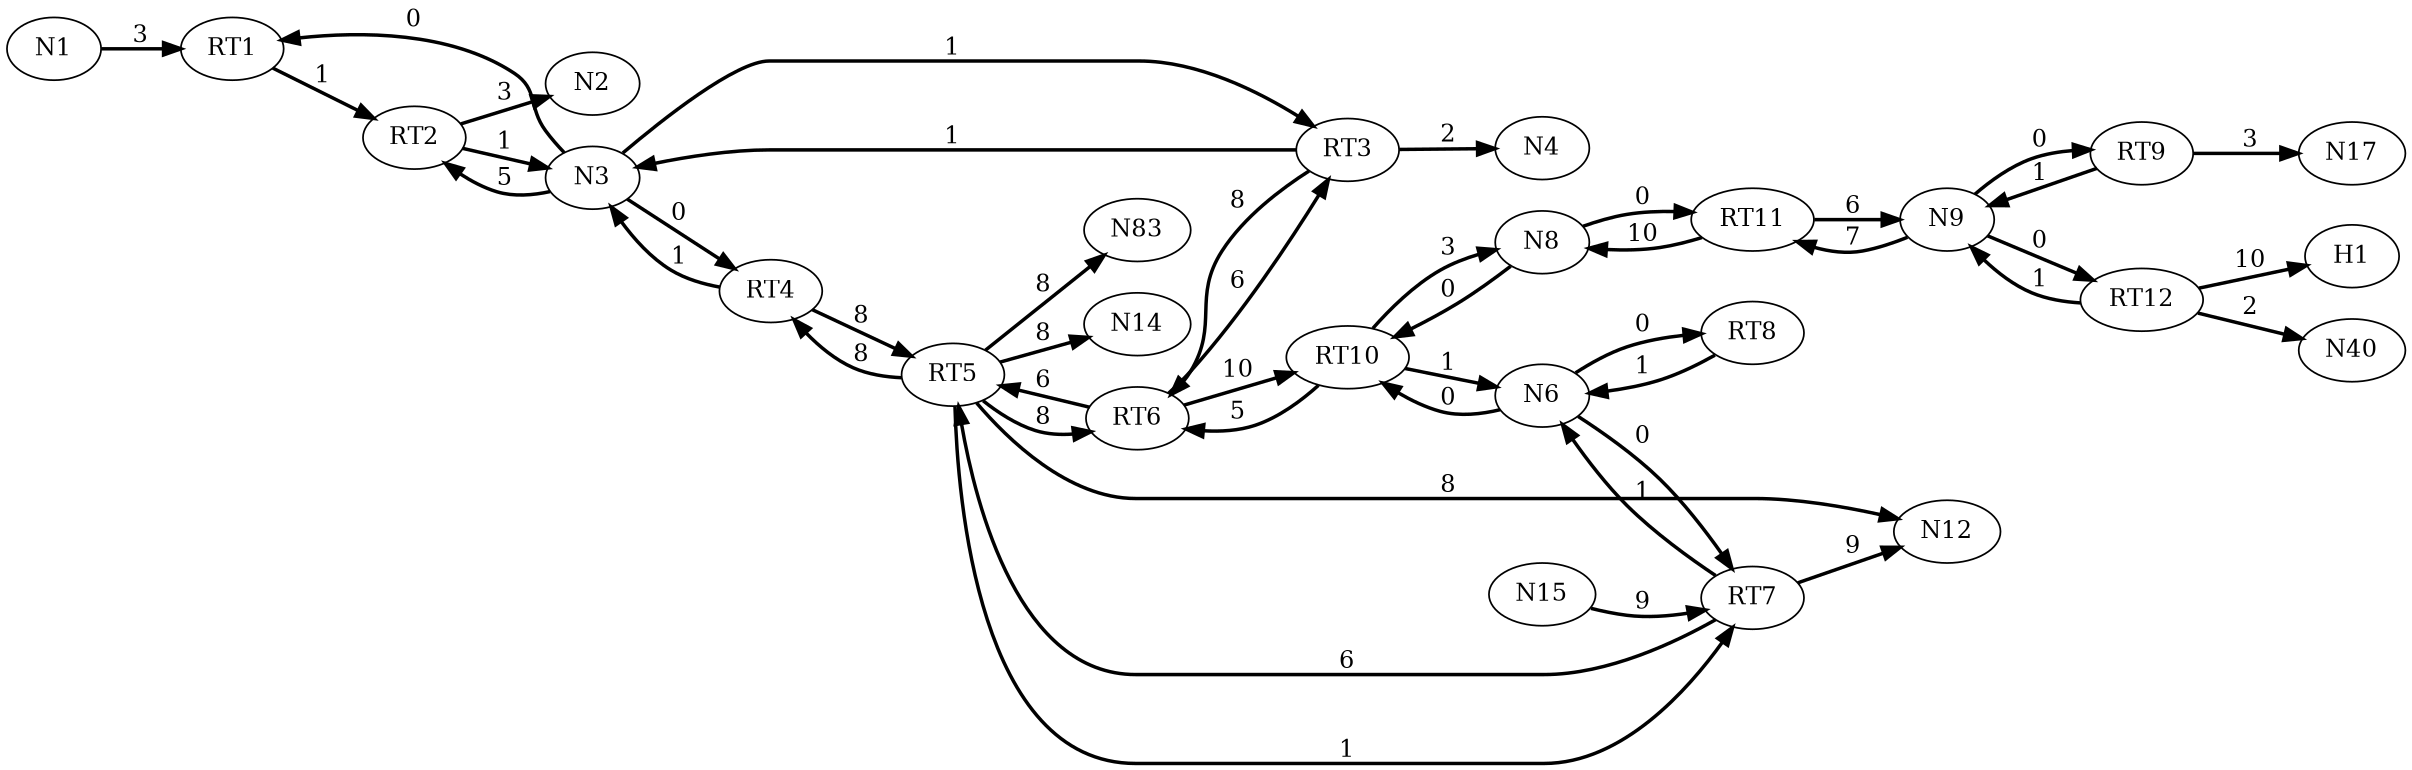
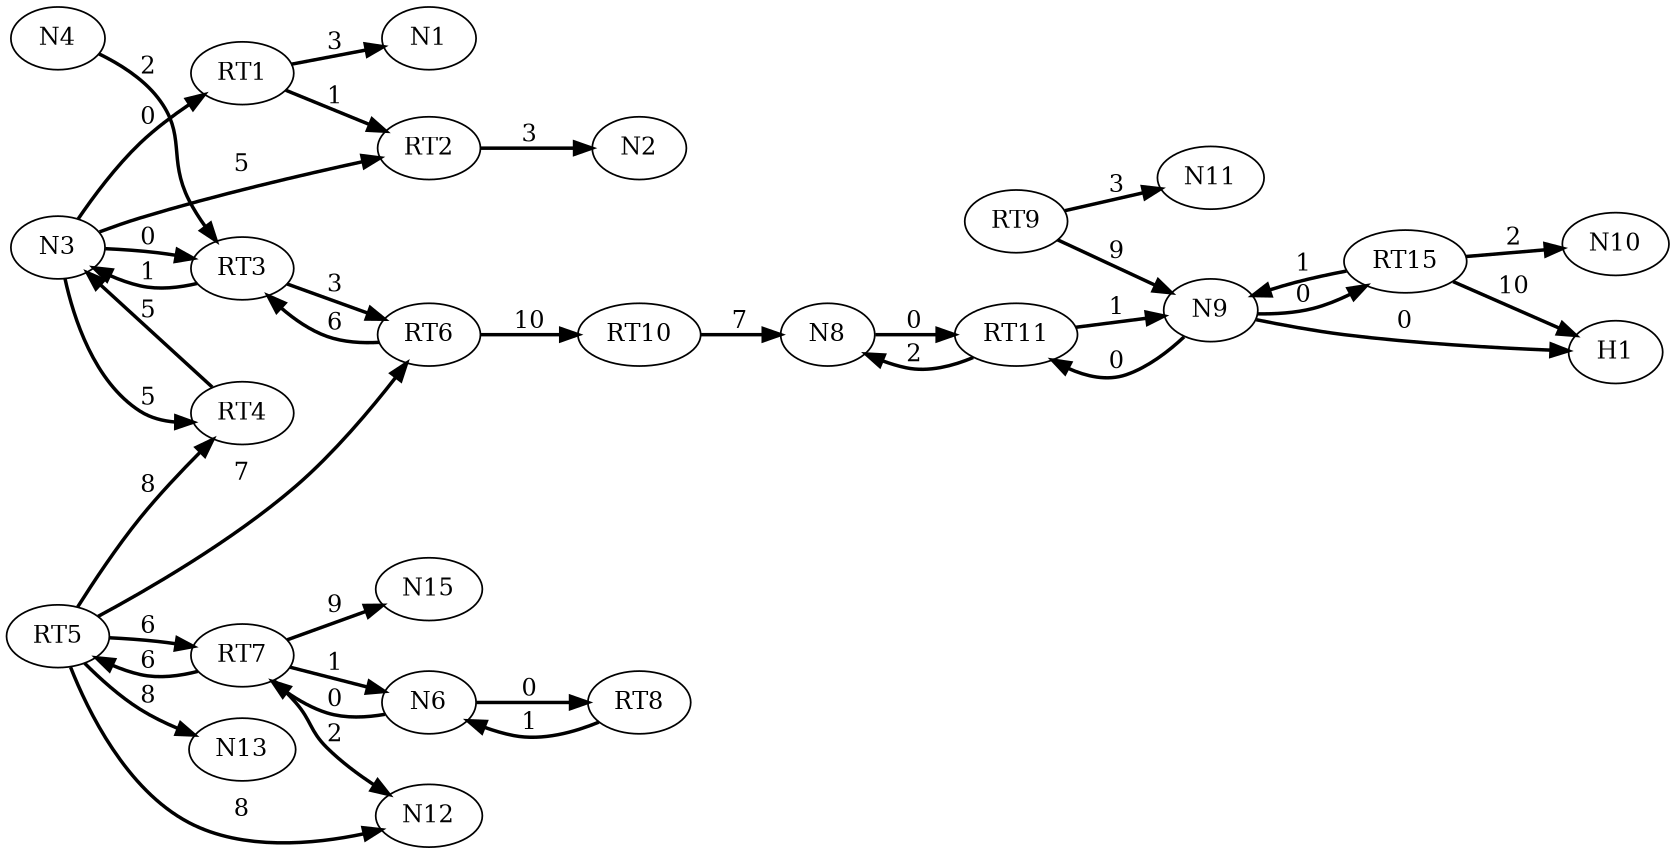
edge "N3" -> "RT3": label "1" -> "0"
edge "N1" -> "RT1": reversed
edge "RT3" -> "N4": reversed
node "N17": label "N17" -> "N11"
edge "RT2" -> "N3": removed, label "1"
edge "N9" -> "RT9": now "N9" -> "H1"
edge "RT9" -> "N9": label "1" -> "9"
edge "RT3" -> "RT6": label "8" -> "3"
edge "RT11" -> "N9": label "6" -> "1"
edge "N3" -> "RT4": label "0" -> "5"
node "N83": label "N83" -> "N13"
edge "RT11" -> "N8": label "10" -> "2"
edge "N9" -> "RT11": label "7" -> "0"
edge "RT10" -> "N8": label "3" -> "7"
edge "RT4" -> "N3": label "1" -> "5"
edge "N8" -> "RT10": removed, label "0"
node "RT12": label "RT12" -> "RT15"
node "N14": removed
edge "RT4" -> "RT5": removed, label "8"
node "N40": label "N40" -> "N10"
edge "RT10" -> "N6": removed, label "1"
edge "RT6" -> "RT5": removed, label "6"
edge "N6" -> "RT10": removed, label "0"
edge "RT5" -> "RT6": label "8" -> "7"
edge "RT10" -> "RT6": removed, label "5"
edge "RT7" -> "N12": label "9" -> "2"
edge "N15" -> "RT7": reversed
edge "RT5" -> "RT7": label "1" -> "6"
